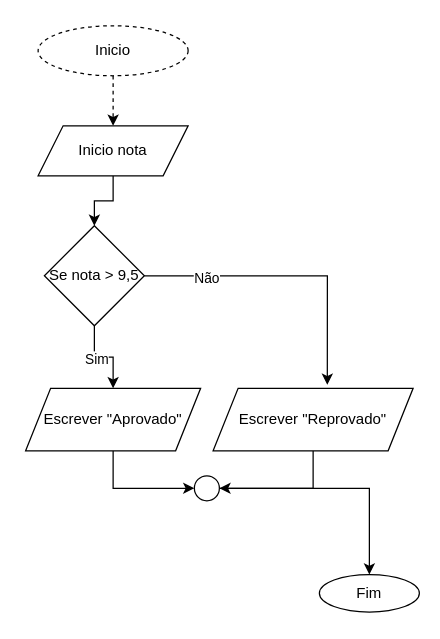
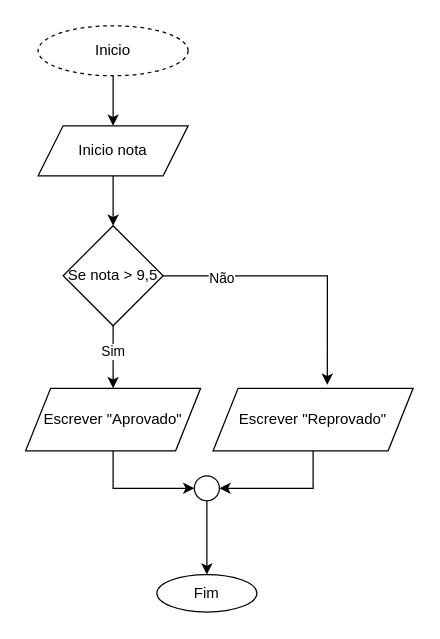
edge "Inicio" -> "Inicio nota": style dashed -> solid
node "Se nota > 9,5": moved (94, 276) -> (113, 276)
node "Fim": moved (369, 593) -> (207, 593)
